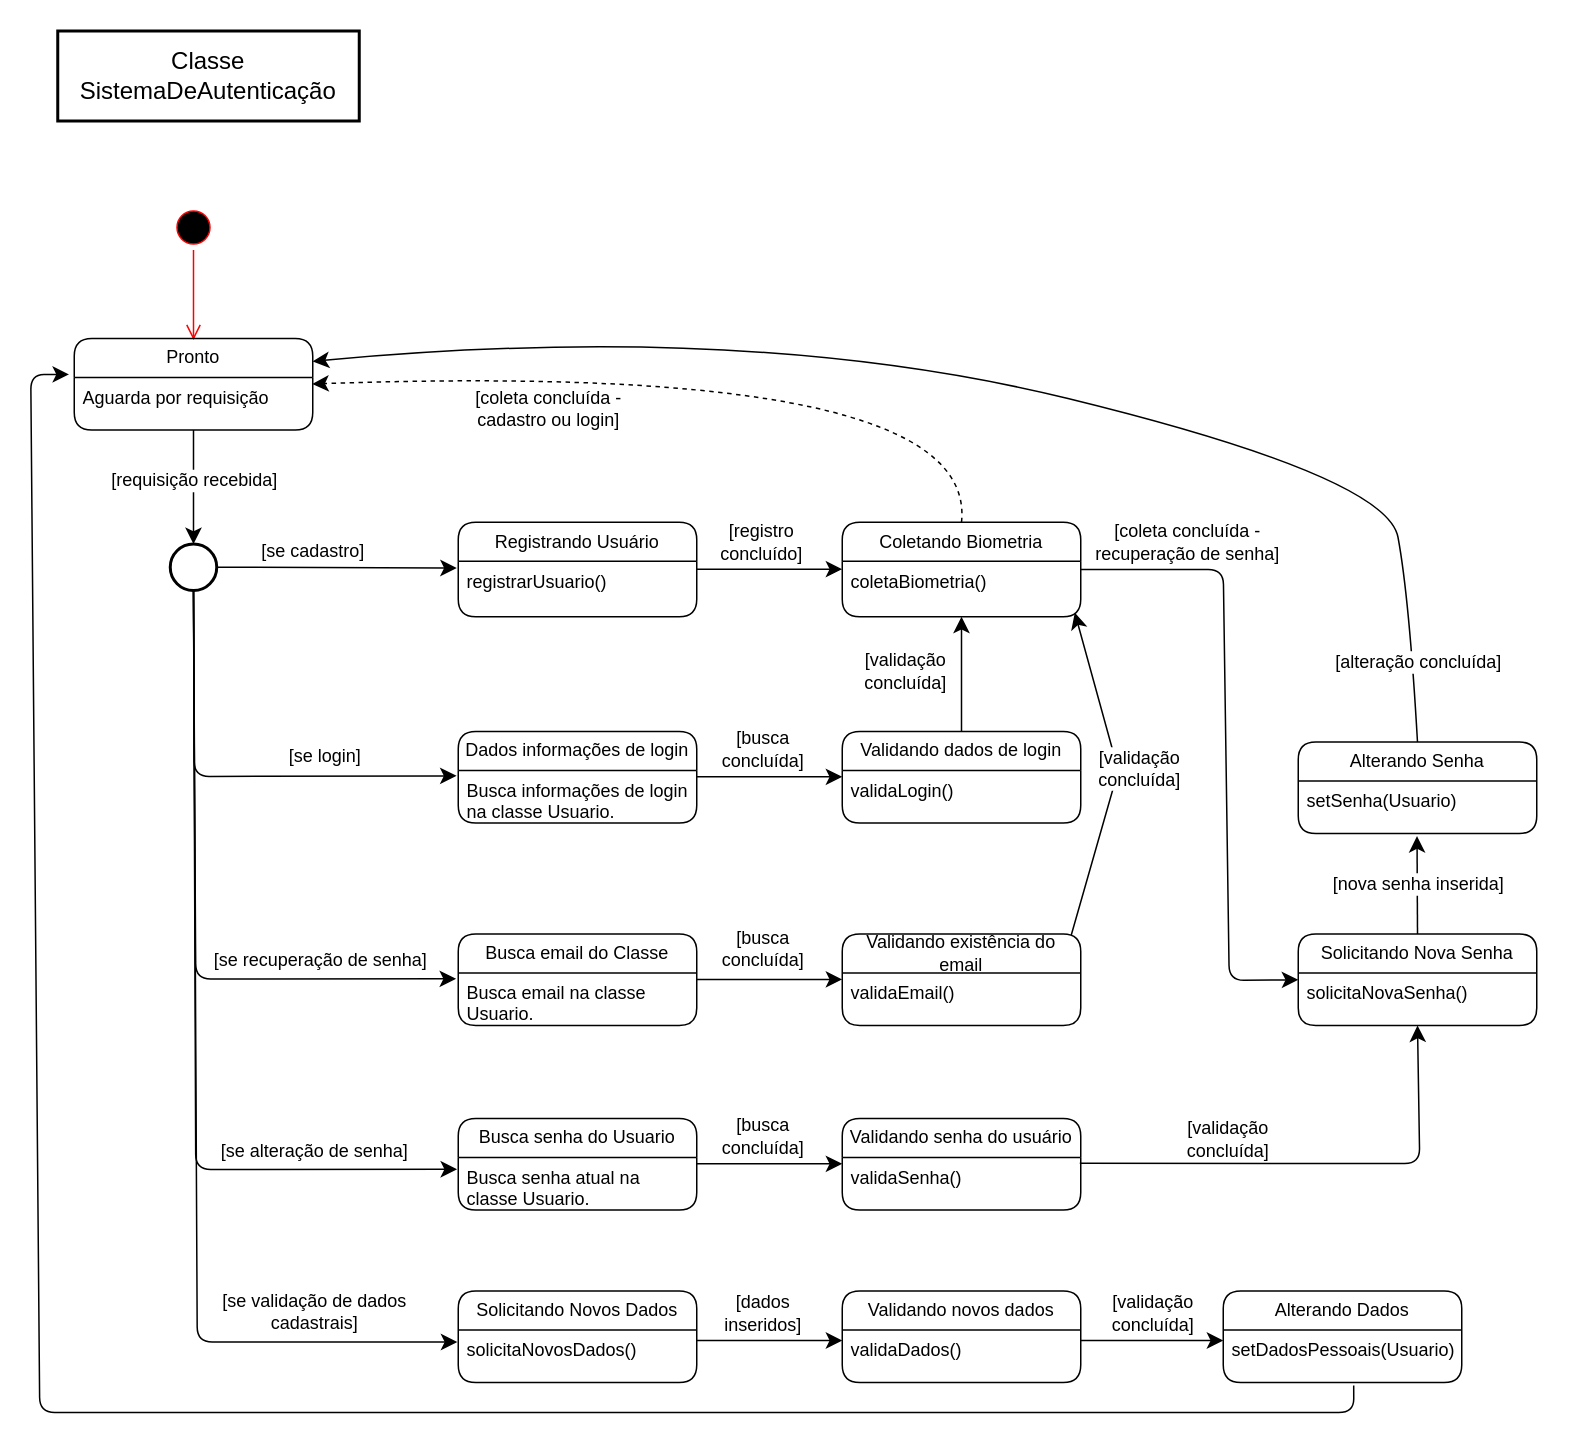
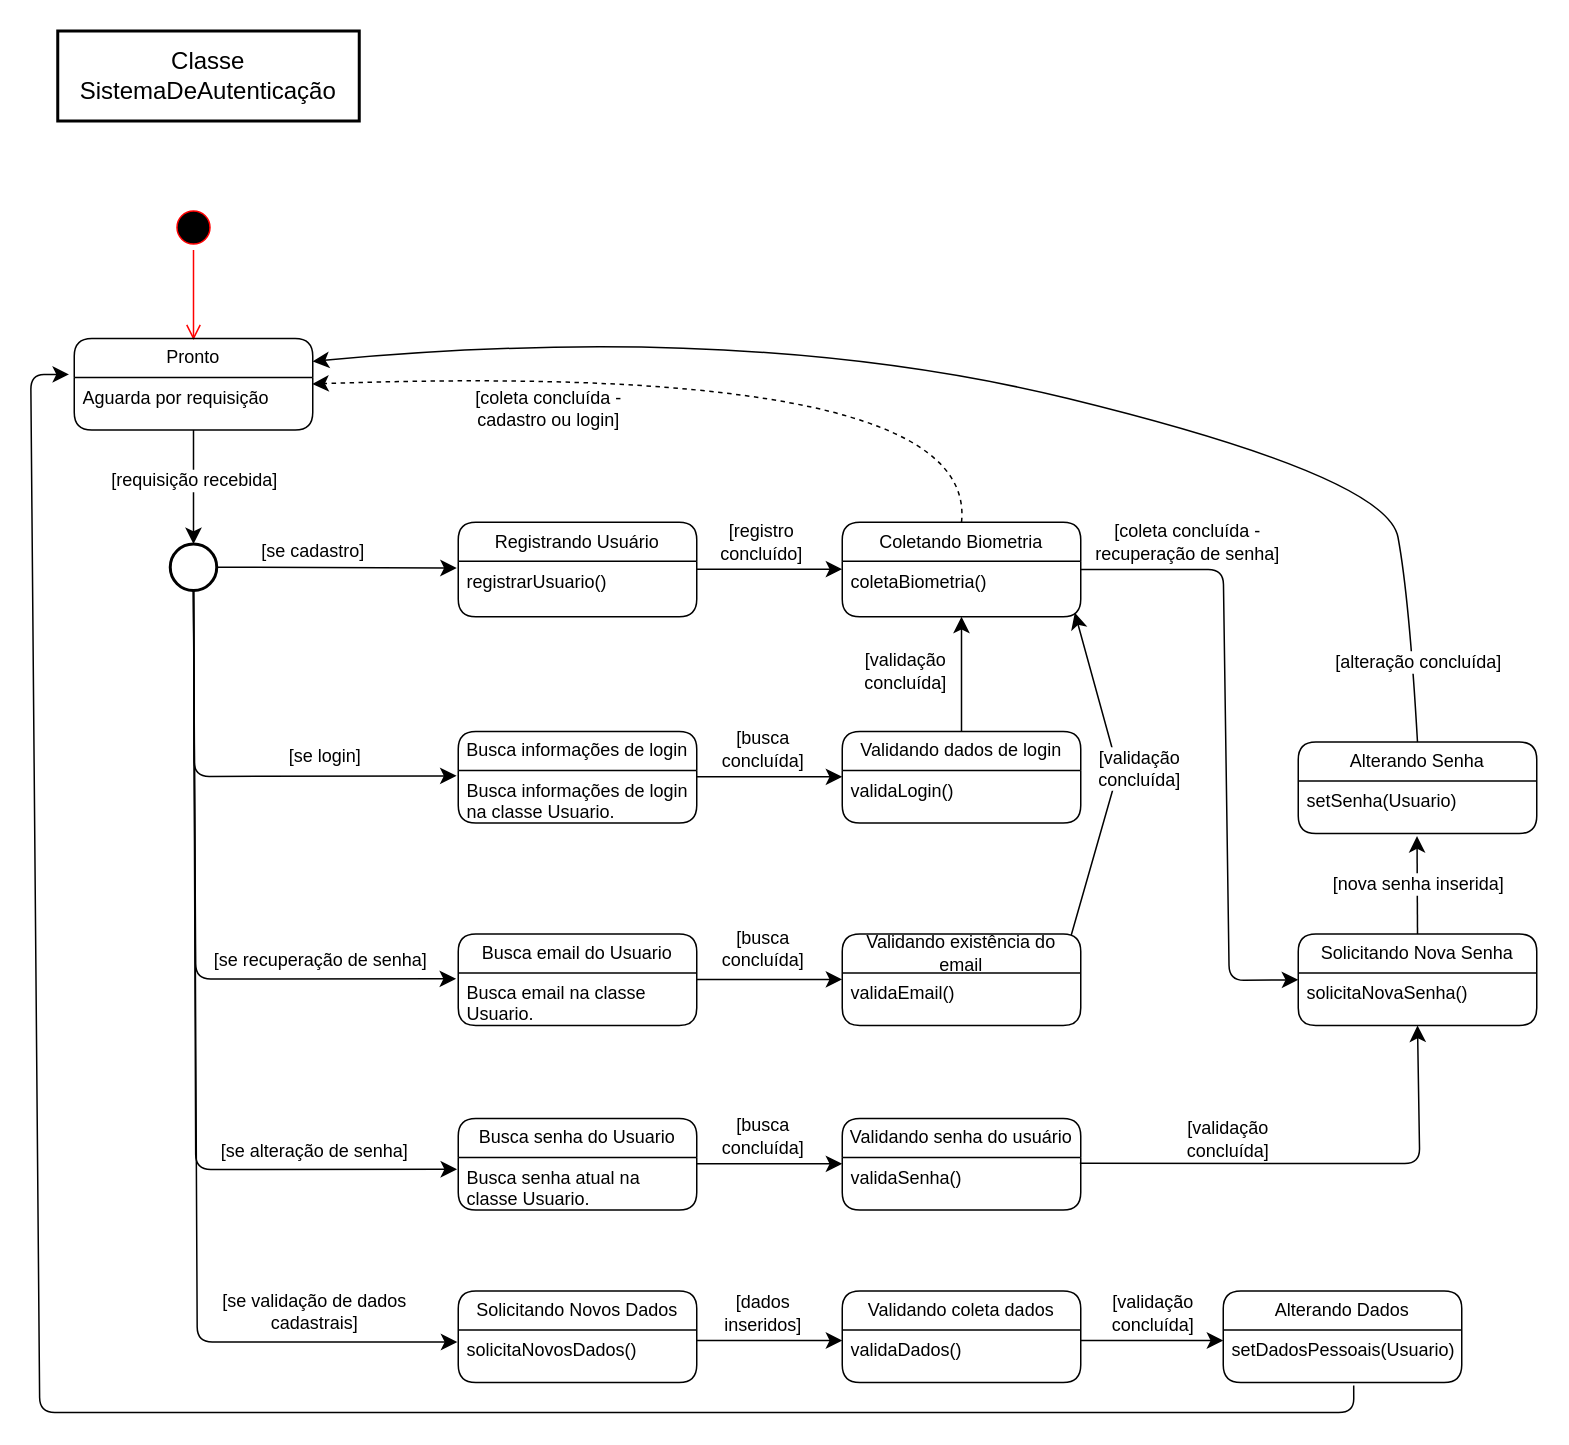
node "Dados informações de login": label "Dados informações de login" -> "Busca informações de login"
node "Busca email do Classe": label "Busca email do Classe" -> "Busca email do Usuario"
node "Validando novos dados": label "Validando novos dados" -> "Validando coleta dados"
